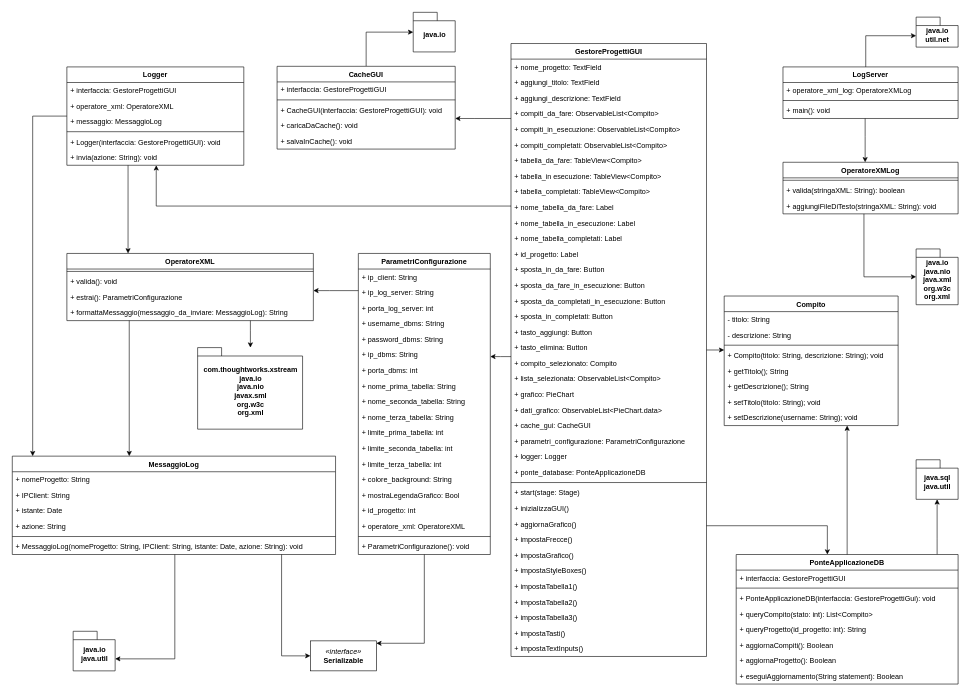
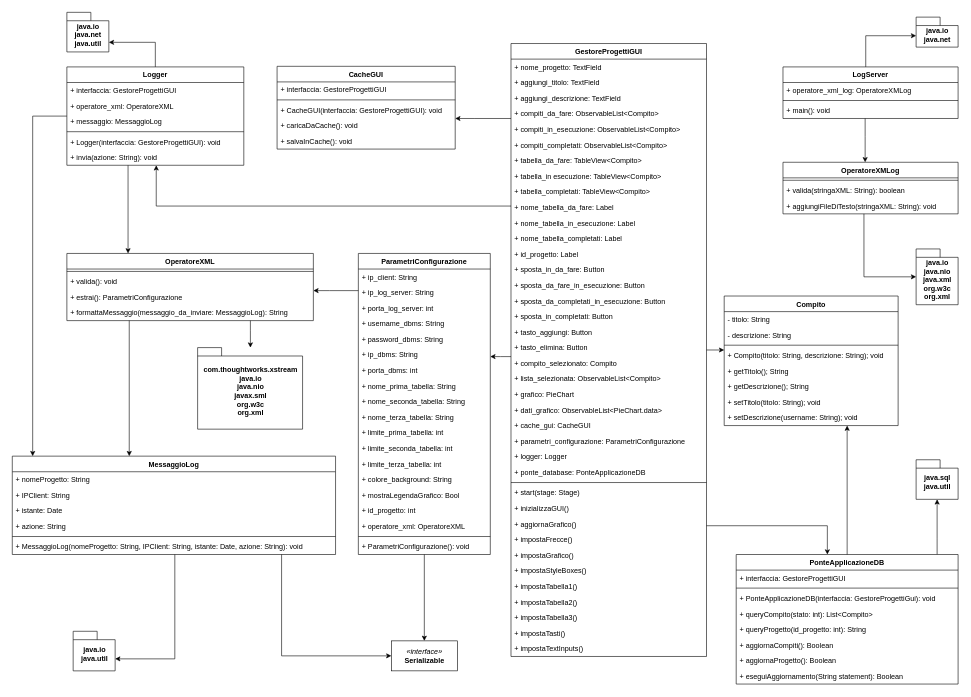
node "java.io java.net java.util": added
edge "CacheGUI" -> "java.io": removed
node "java.io": removed
node "java.io util.net": label "java.io util.net" -> "java.io java.net"
edge "Logger" -> "java.io java.net java.util": added
node "«interface» Serializable": moved (344, 656) -> (425, 656)
